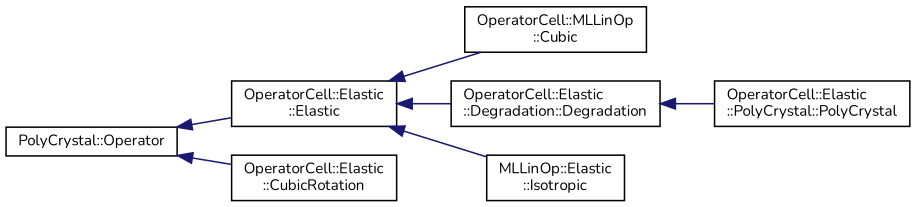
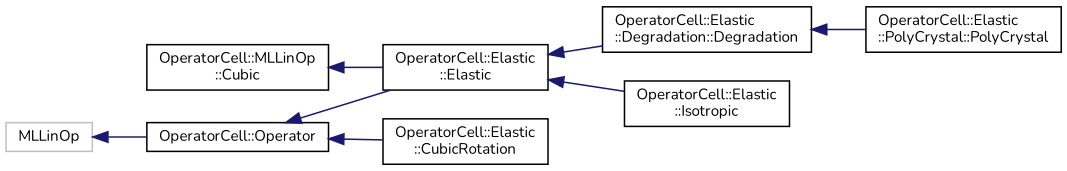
edge "OperatorCell::MLLinOp ::Cubic" -> "OperatorCell::Elastic ::Elastic": reversed
node "MLLinOp": added
node "PolyCrystal::Operator": label "PolyCrystal::Operator" -> "OperatorCell::Operator"
node "MLLinOp::Elastic ::Isotropic": label "MLLinOp::Elastic ::Isotropic" -> "OperatorCell::Elastic ::Isotropic"
